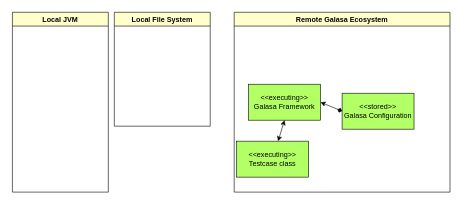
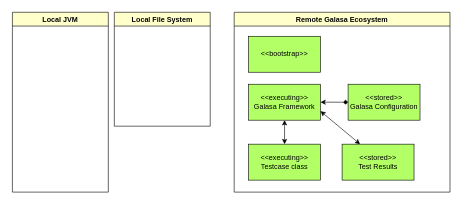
node "<<bootstrap>>": added
node "<<stored>> Galasa Configuration": moved (378, 111) -> (384, 102)
edge "<<executing>> Galasa Framework" -- "<<stored>> Test Results": added
node "<<executing>> Testcase class": moved (273, 159) -> (285, 162)
node "<<stored>> Test Results": added
